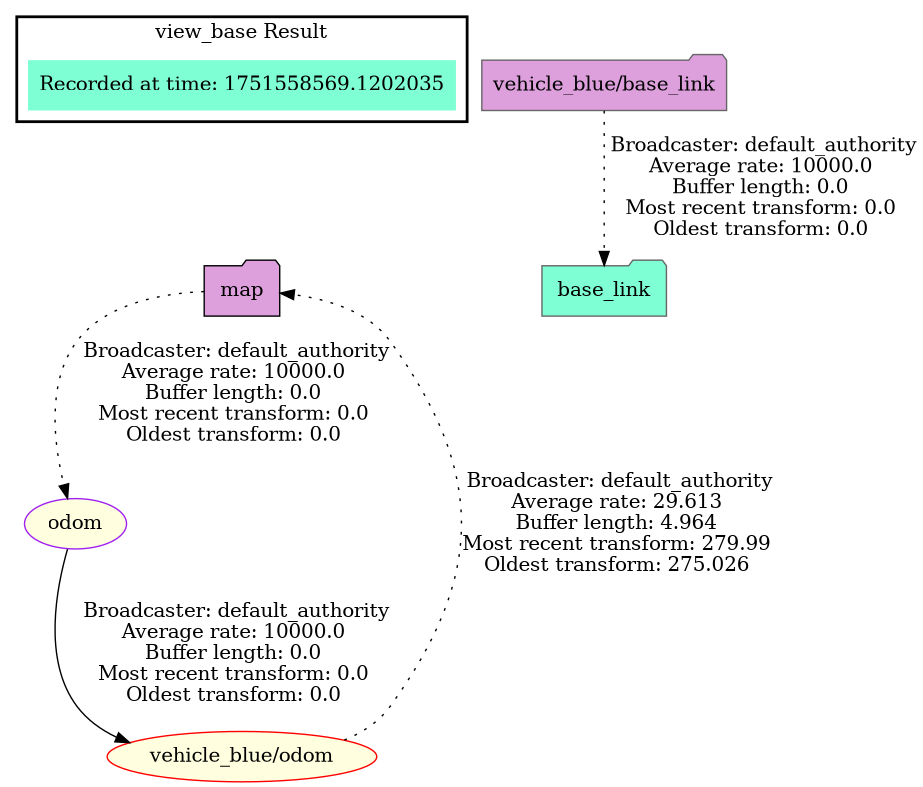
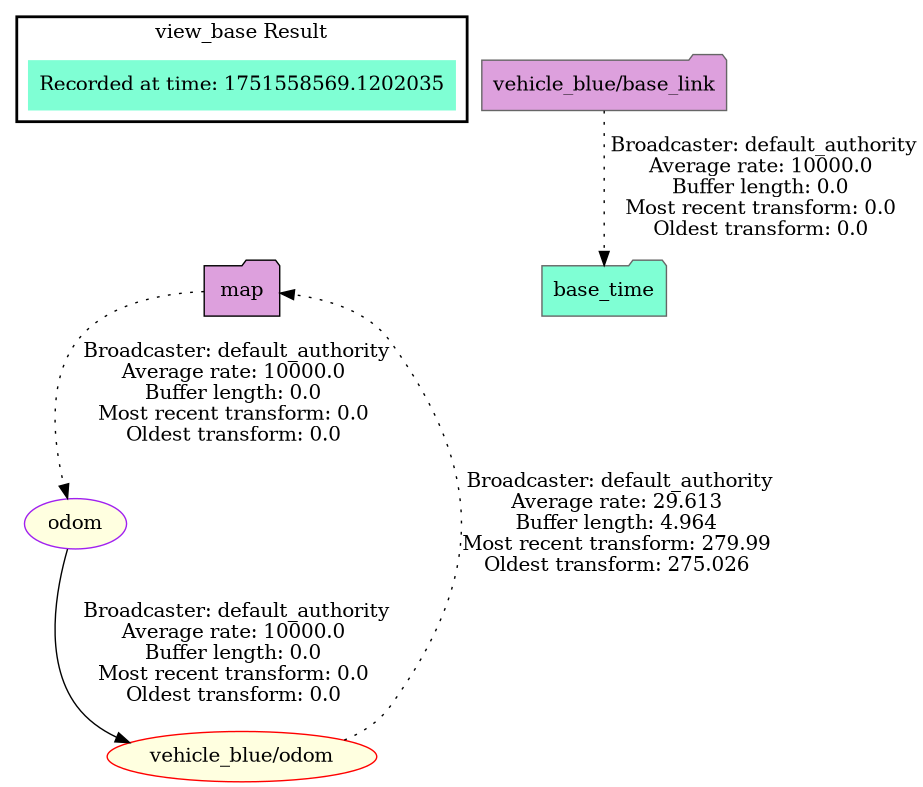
node "base_link": label "base_link" -> "base_time"
